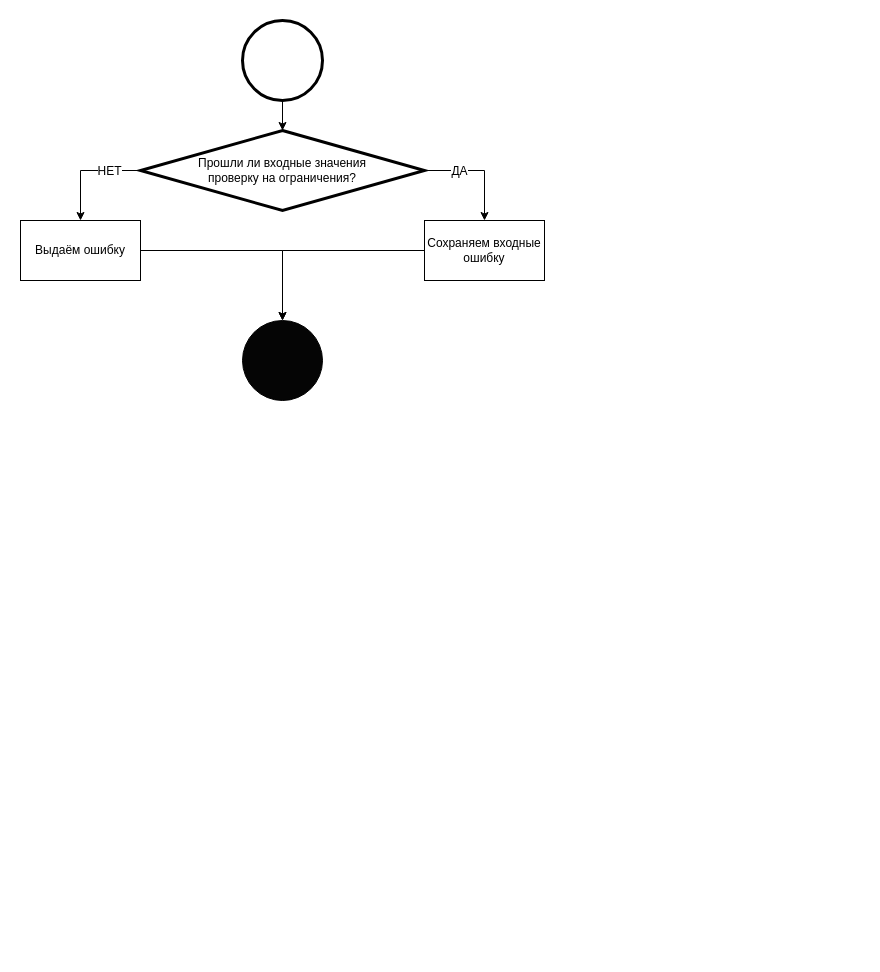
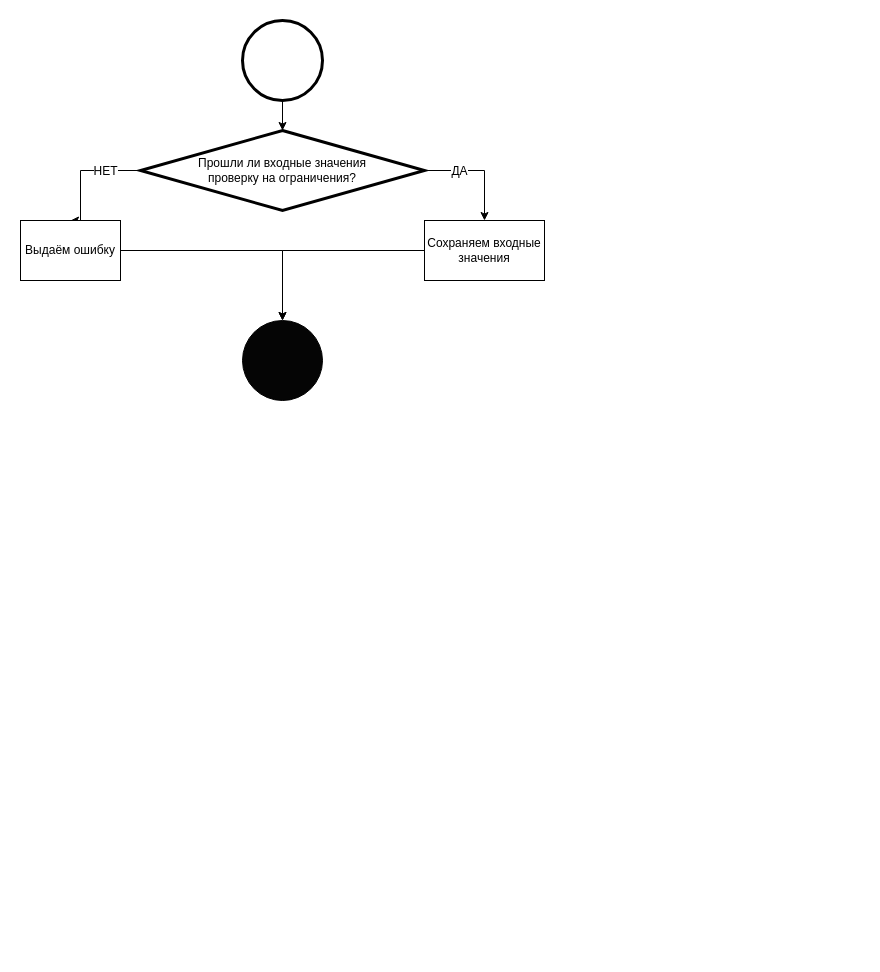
node "Выдаём ошибку": size 120x60 -> 100x60
node "Сохраняем входные ошибку": label "Сохраняем входные ошибку" -> "Сохраняем входные значения"
